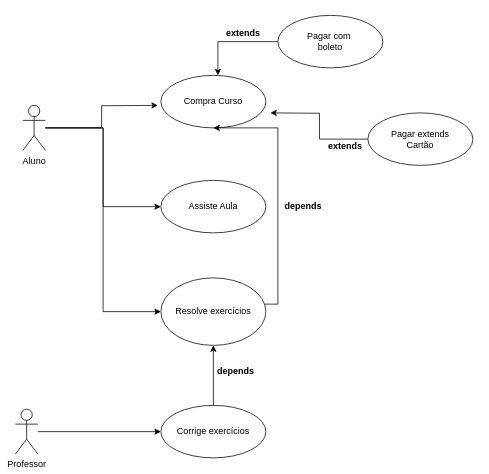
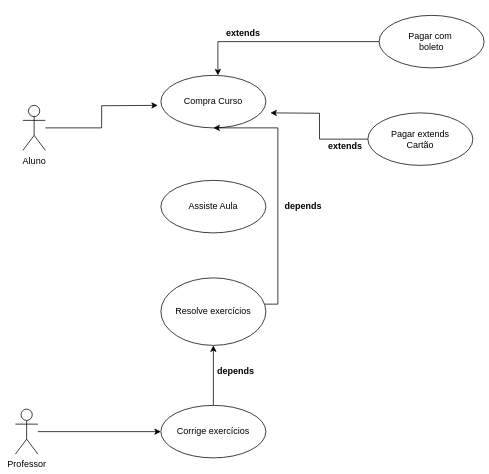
node "Pagar com boleto": moved (330, 42) -> (432, 42)
edge "Aluno" -> "Assiste Aula": removed
edge "Aluno" -> "Resolve exercícios": removed
